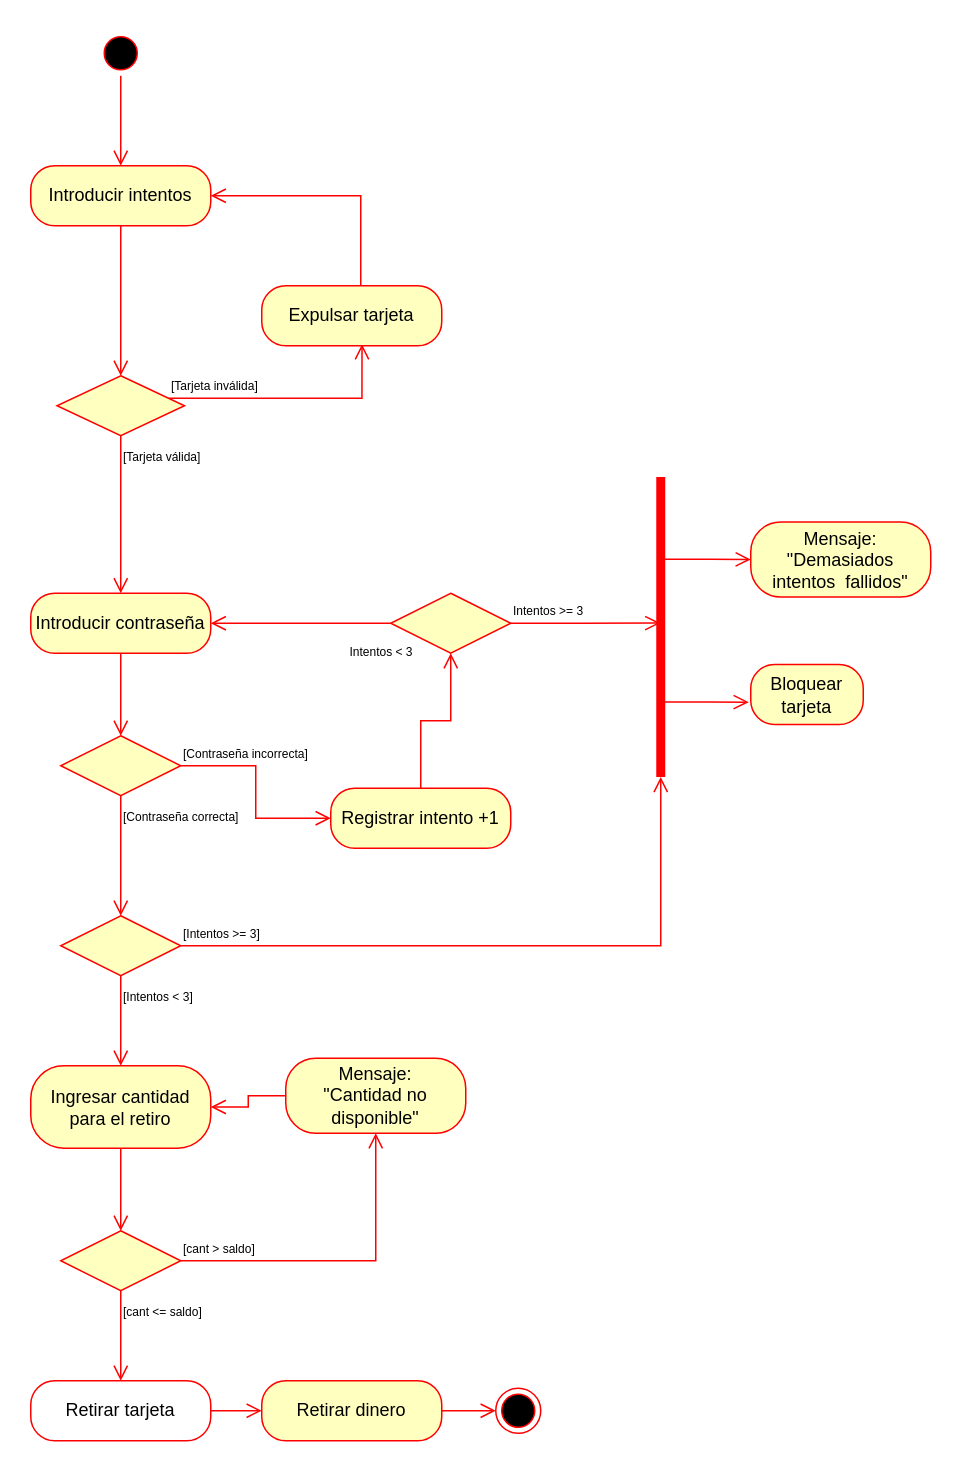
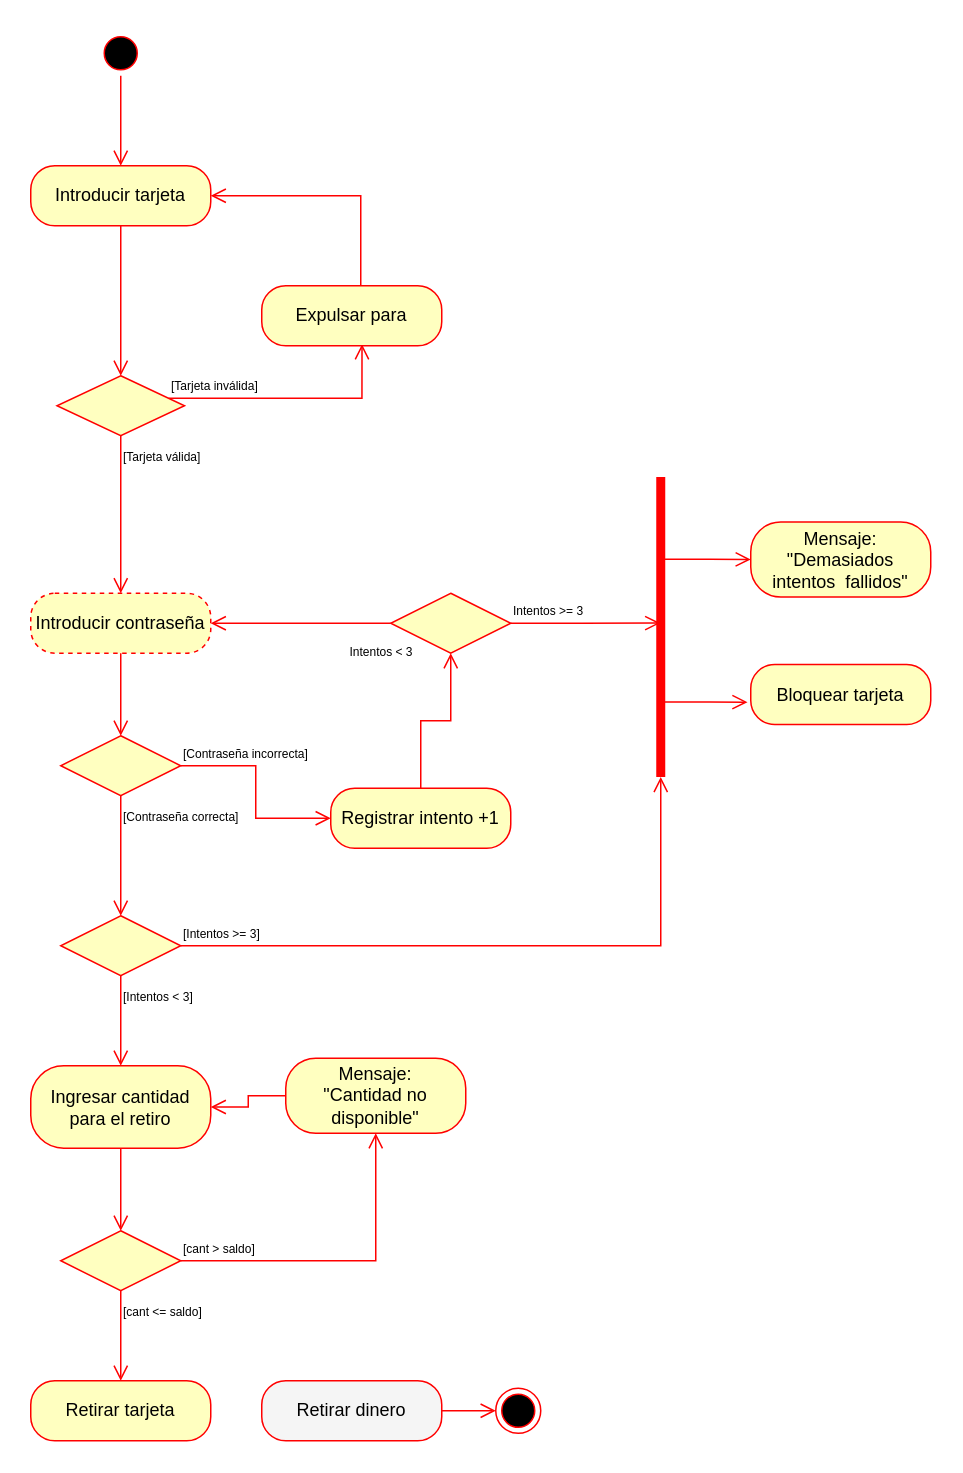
node "Introducir intentos": label "Introducir intentos" -> "Introducir tarjeta"
node "Expulsar tarjeta": label "Expulsar tarjeta" -> "Expulsar para"
node "Introducir contraseña": style solid -> dashed
node "Bloquear tarjeta": size 113x60 -> 180x60
node "Retirar tarjeta": fillcolor #ffffff -> #ffffc0
edge "Retirar tarjeta" -> "Retirar dinero": removed
node "Retirar dinero": fillcolor #ffffc0 -> #f5f5f5
